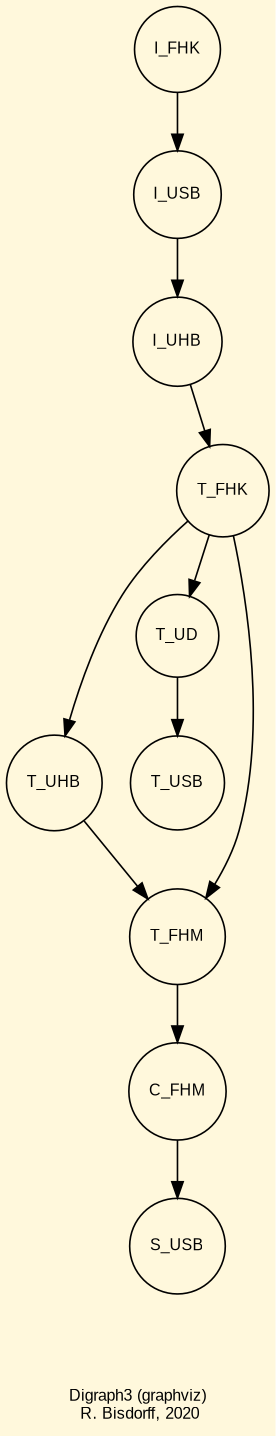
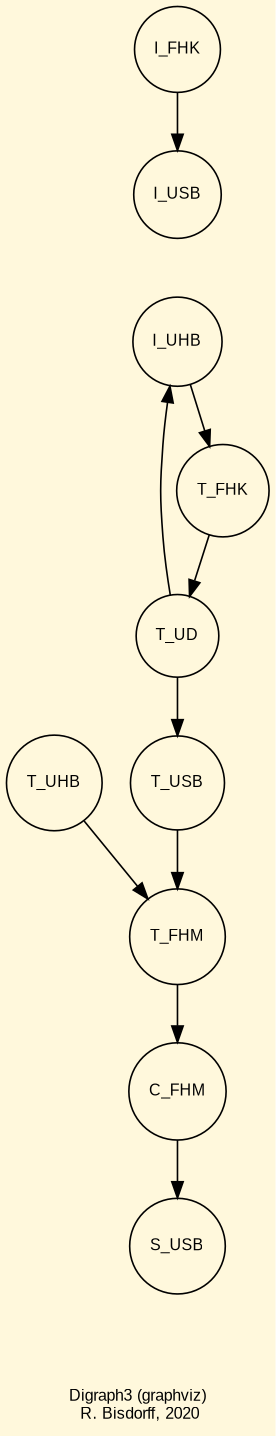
edge "I_USB" -> "I_UHB": now "T_UD" -> "I_UHB"
edge "T_FHK" -> "T_UHB": removed
edge "T_FHK" -> "T_FHM": now "T_USB" -> "T_FHM"
